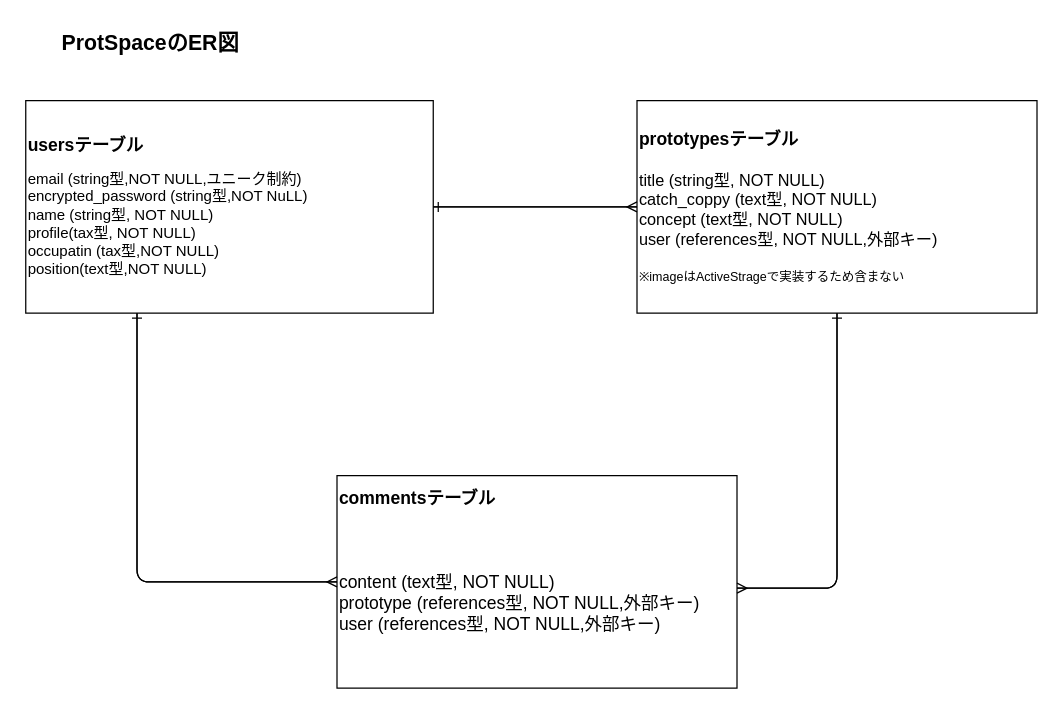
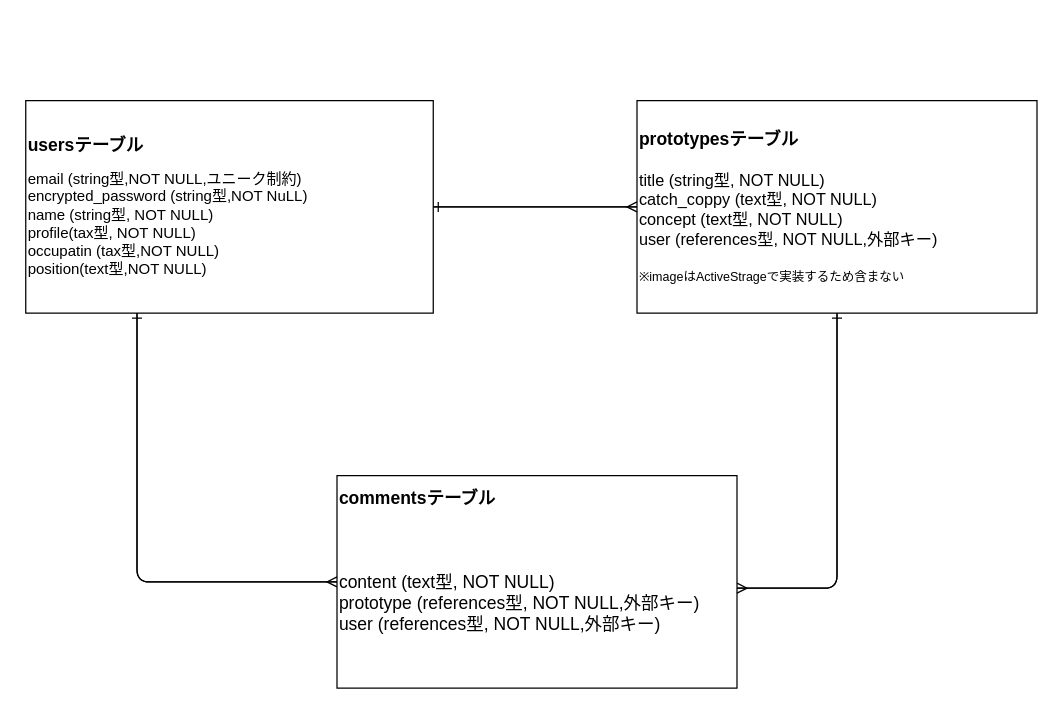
node "ProtSpaceのER図": removed
